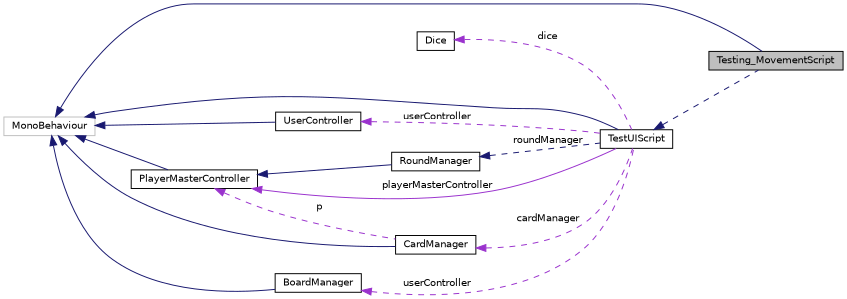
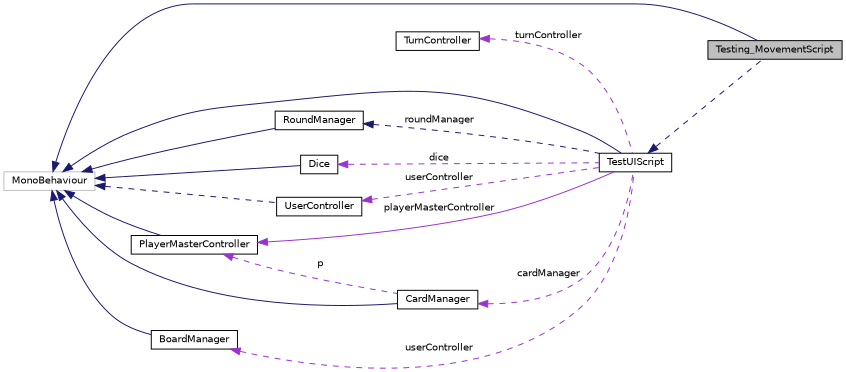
node "TurnController": added
edge "UserController" -> "MonoBehaviour": style solid -> dashed
edge "RoundManager" -> "PlayerMasterController": now "RoundManager" -> "MonoBehaviour"
edge "Dice" -> "MonoBehaviour": added
